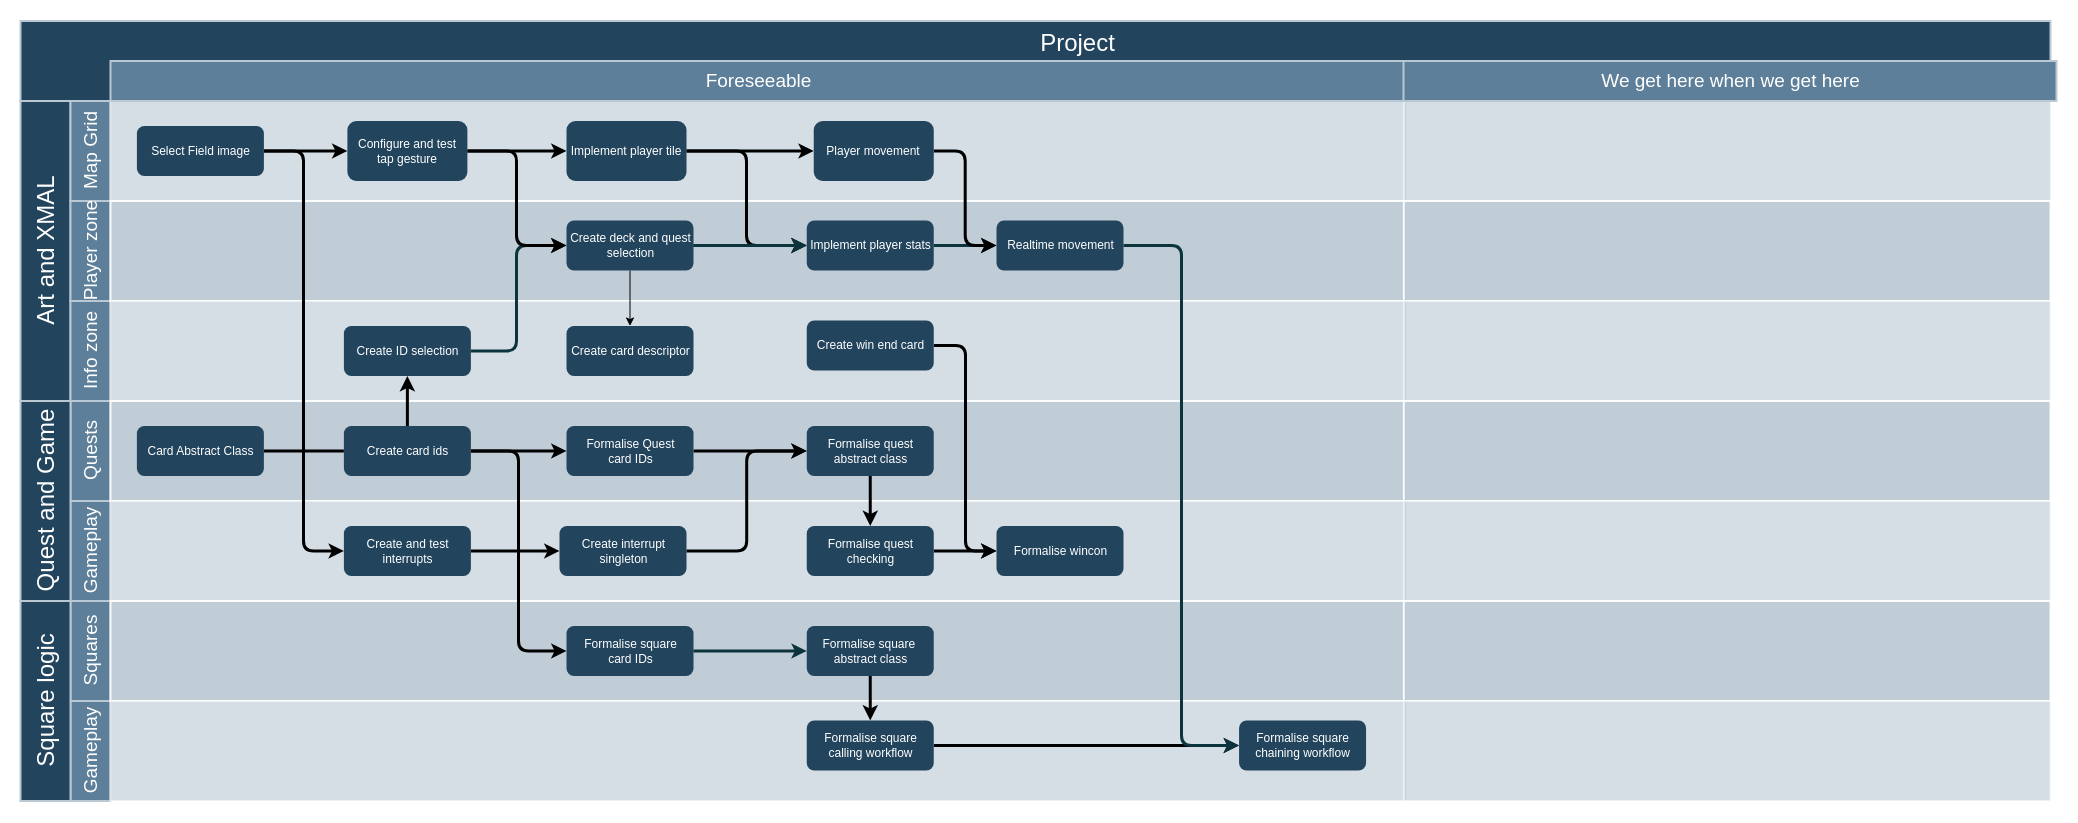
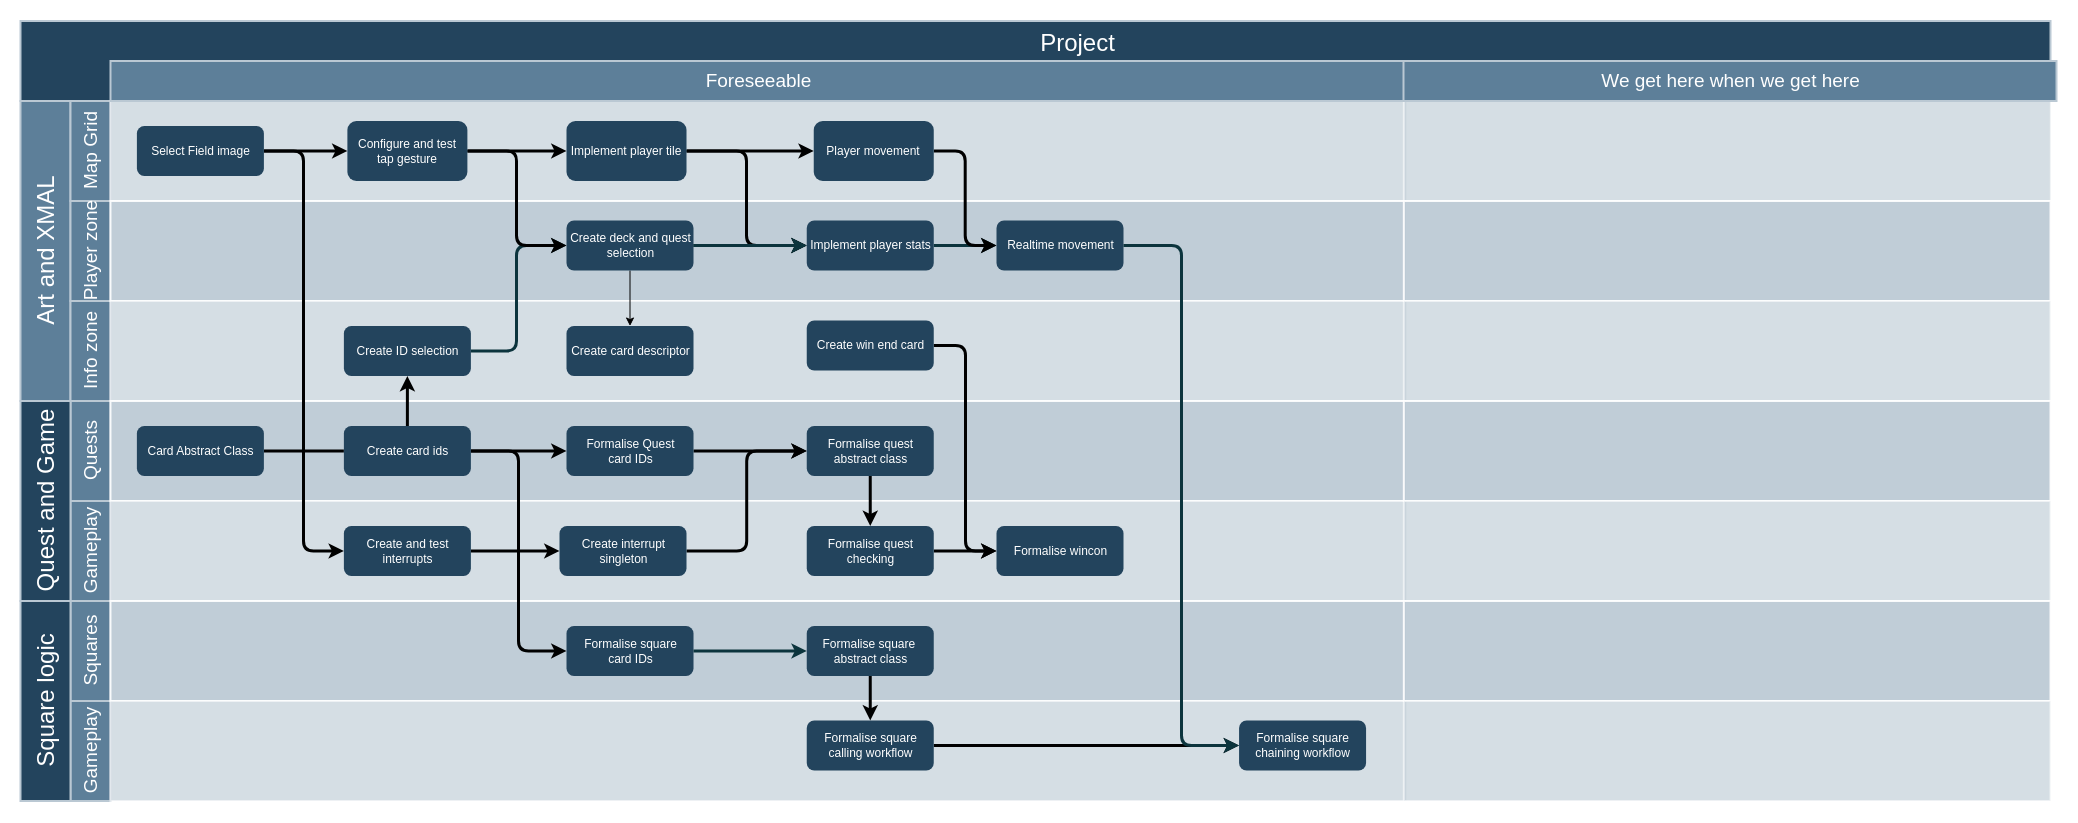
node "Art and XMAL": fillcolor #23445d -> #5d7f99
